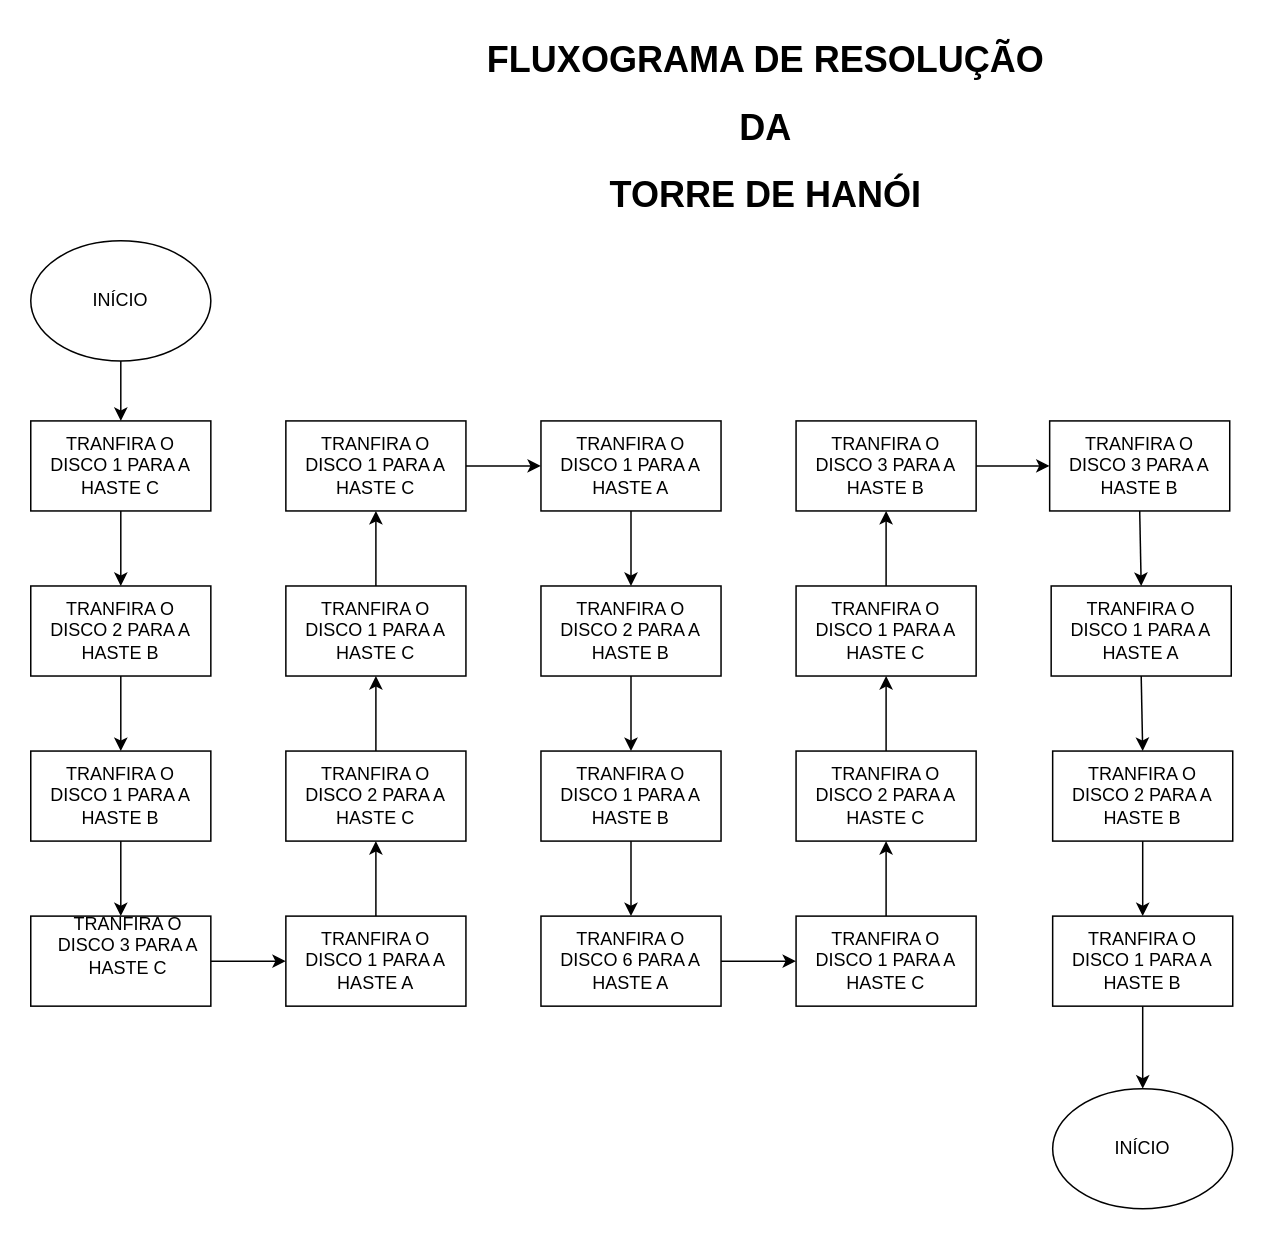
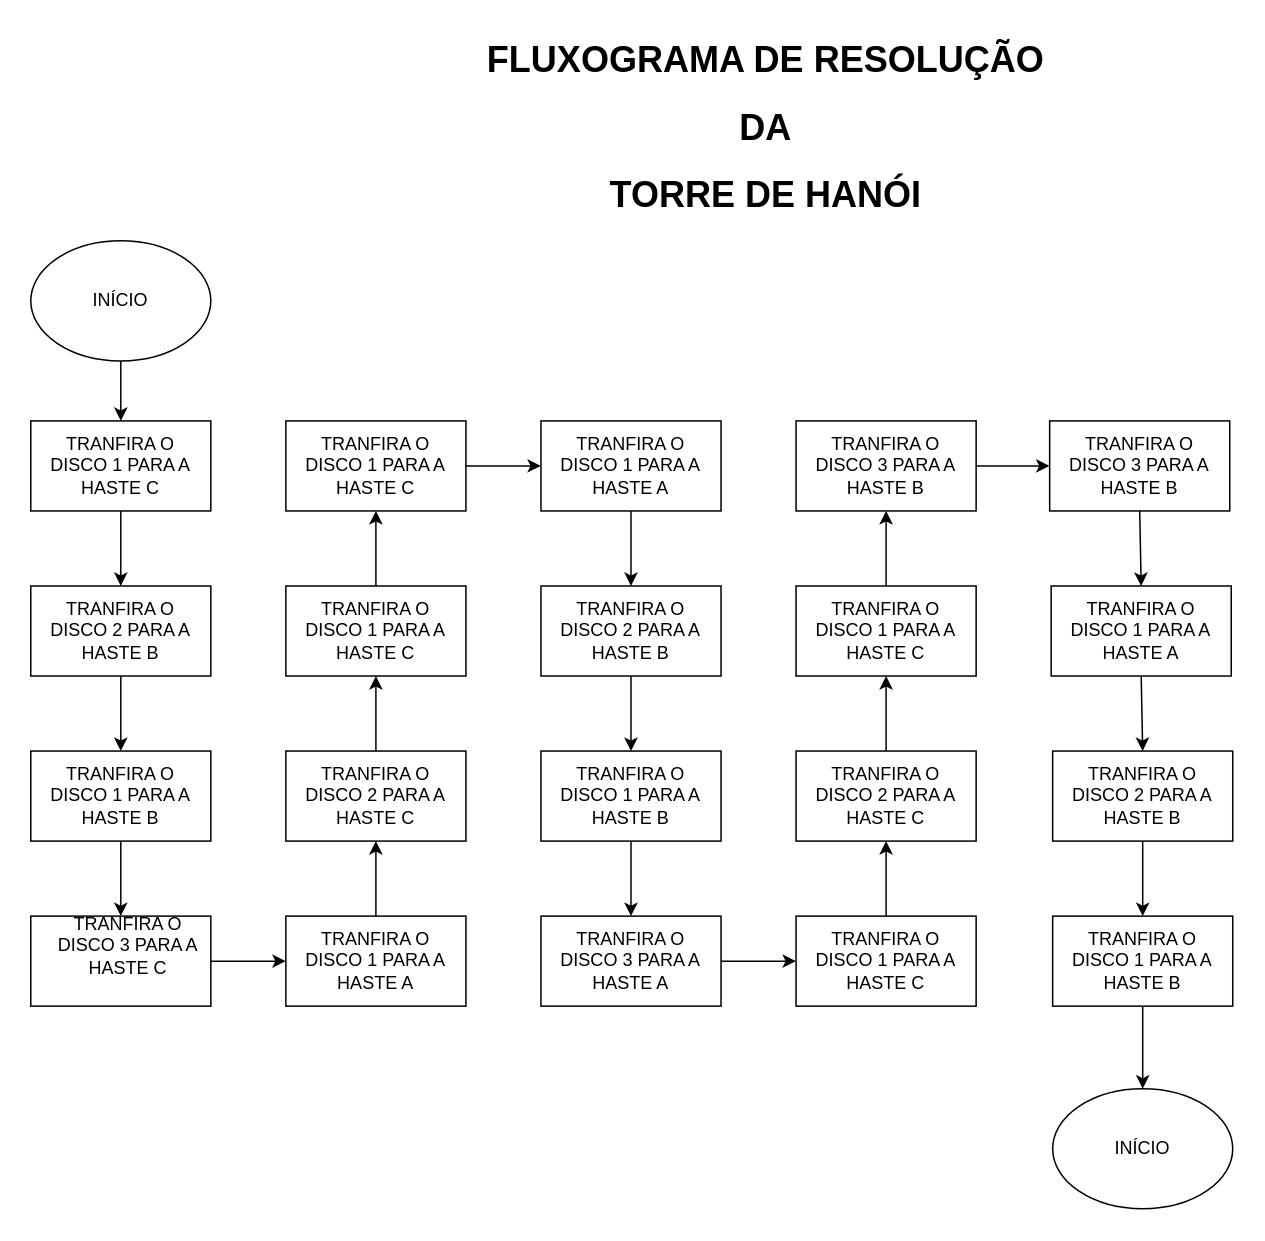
node "TRANFIRA O DISCO 6 PARA A HASTE A": label "TRANFIRA O DISCO 6 PARA A HASTE A" -> "TRANFIRA O DISCO 3 PARA A HASTE A"
